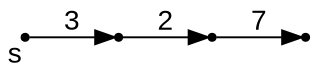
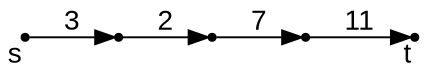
node "t": added
